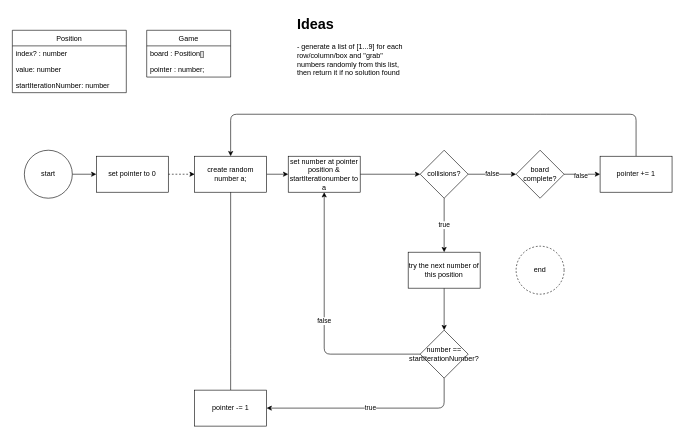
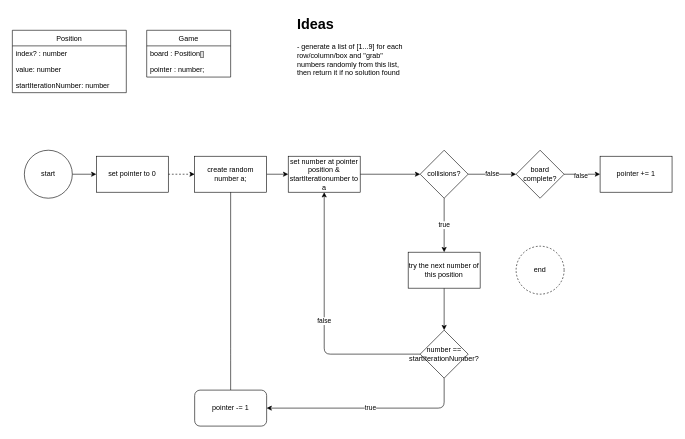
edge "pointer += 1" -> "create random number a;": removed
node "pointer -= 1": shape rectangle -> rounded rectangle
